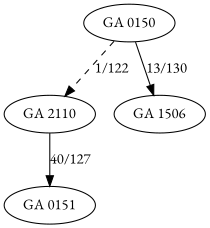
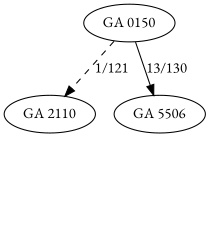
edge "GA 0150" -> "GA 2110": label "1/122" -> "1/121"
node "GA 1506": label "GA 1506" -> "GA 5506"
node "GA 0151": removed
